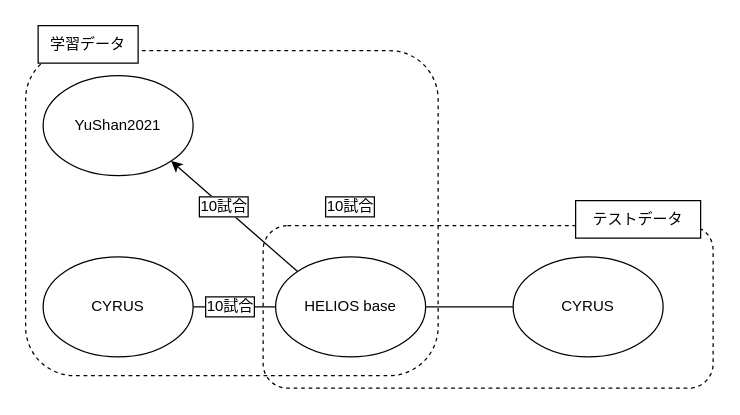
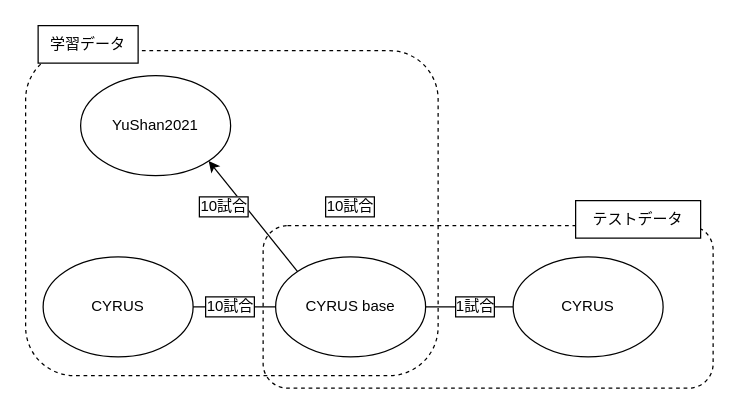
node "YuShan2021": moved (118, 126) -> (156, 126)
node "HELIOS base": label "HELIOS base" -> "CYRUS base"
node "1試合": added
